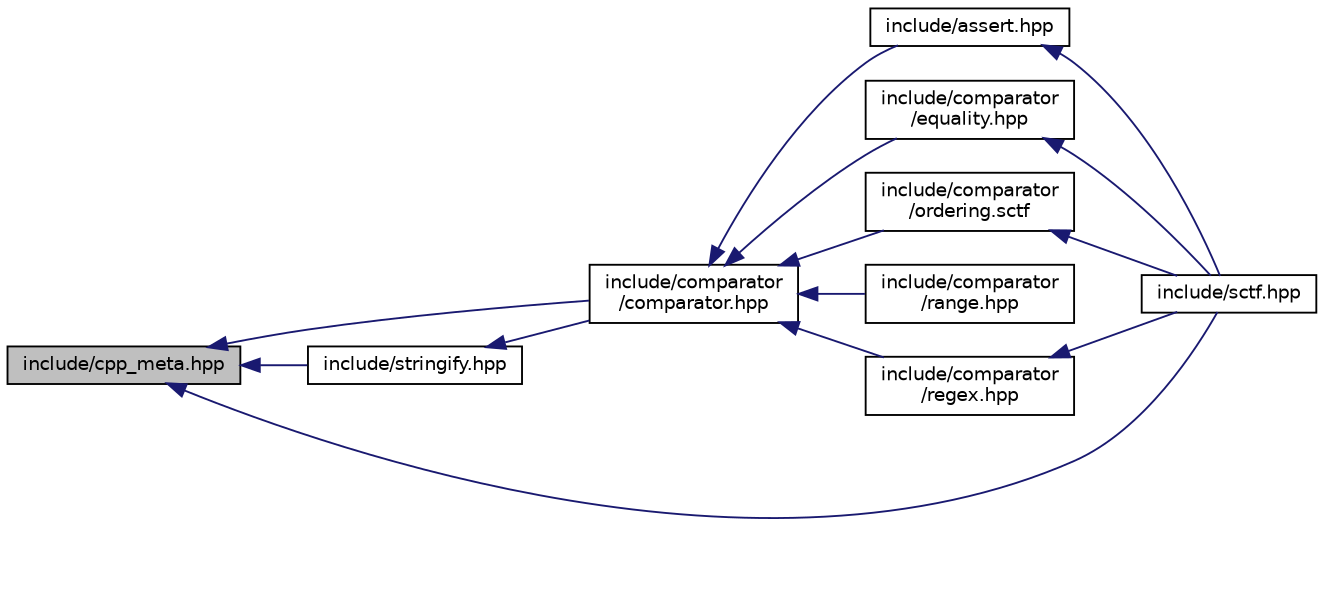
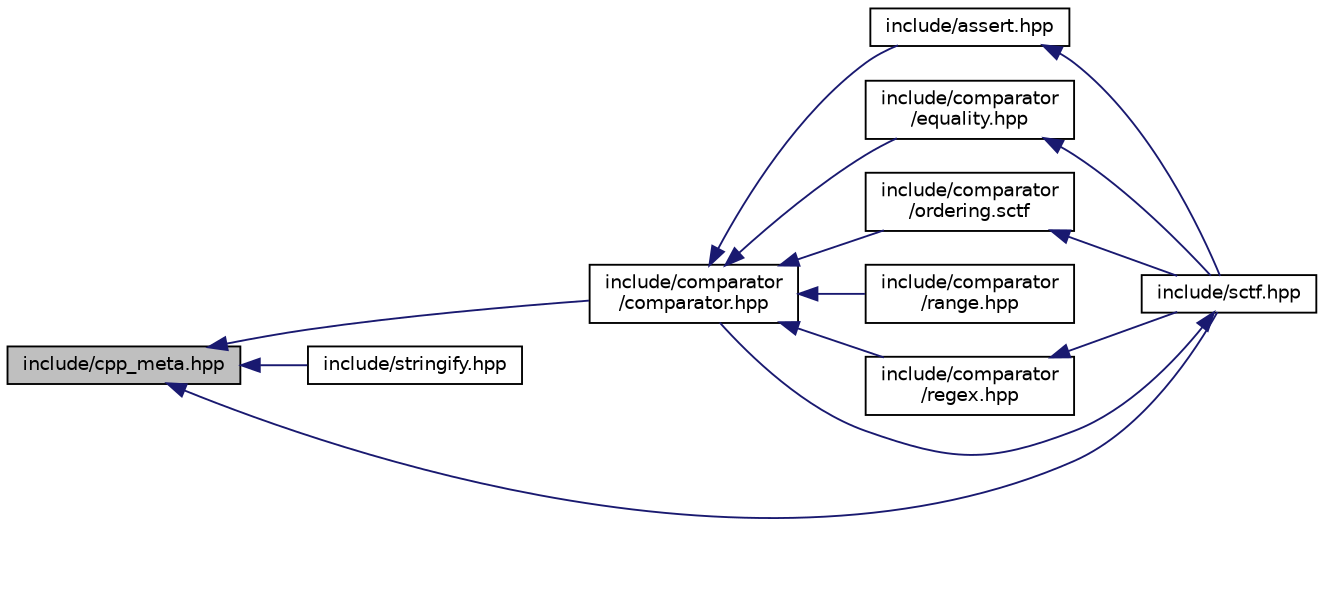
edge "include/comparator /comparator.hpp" -> "include/stringify.hpp": now "include/comparator /comparator.hpp" -> "include/sctf.hpp"
